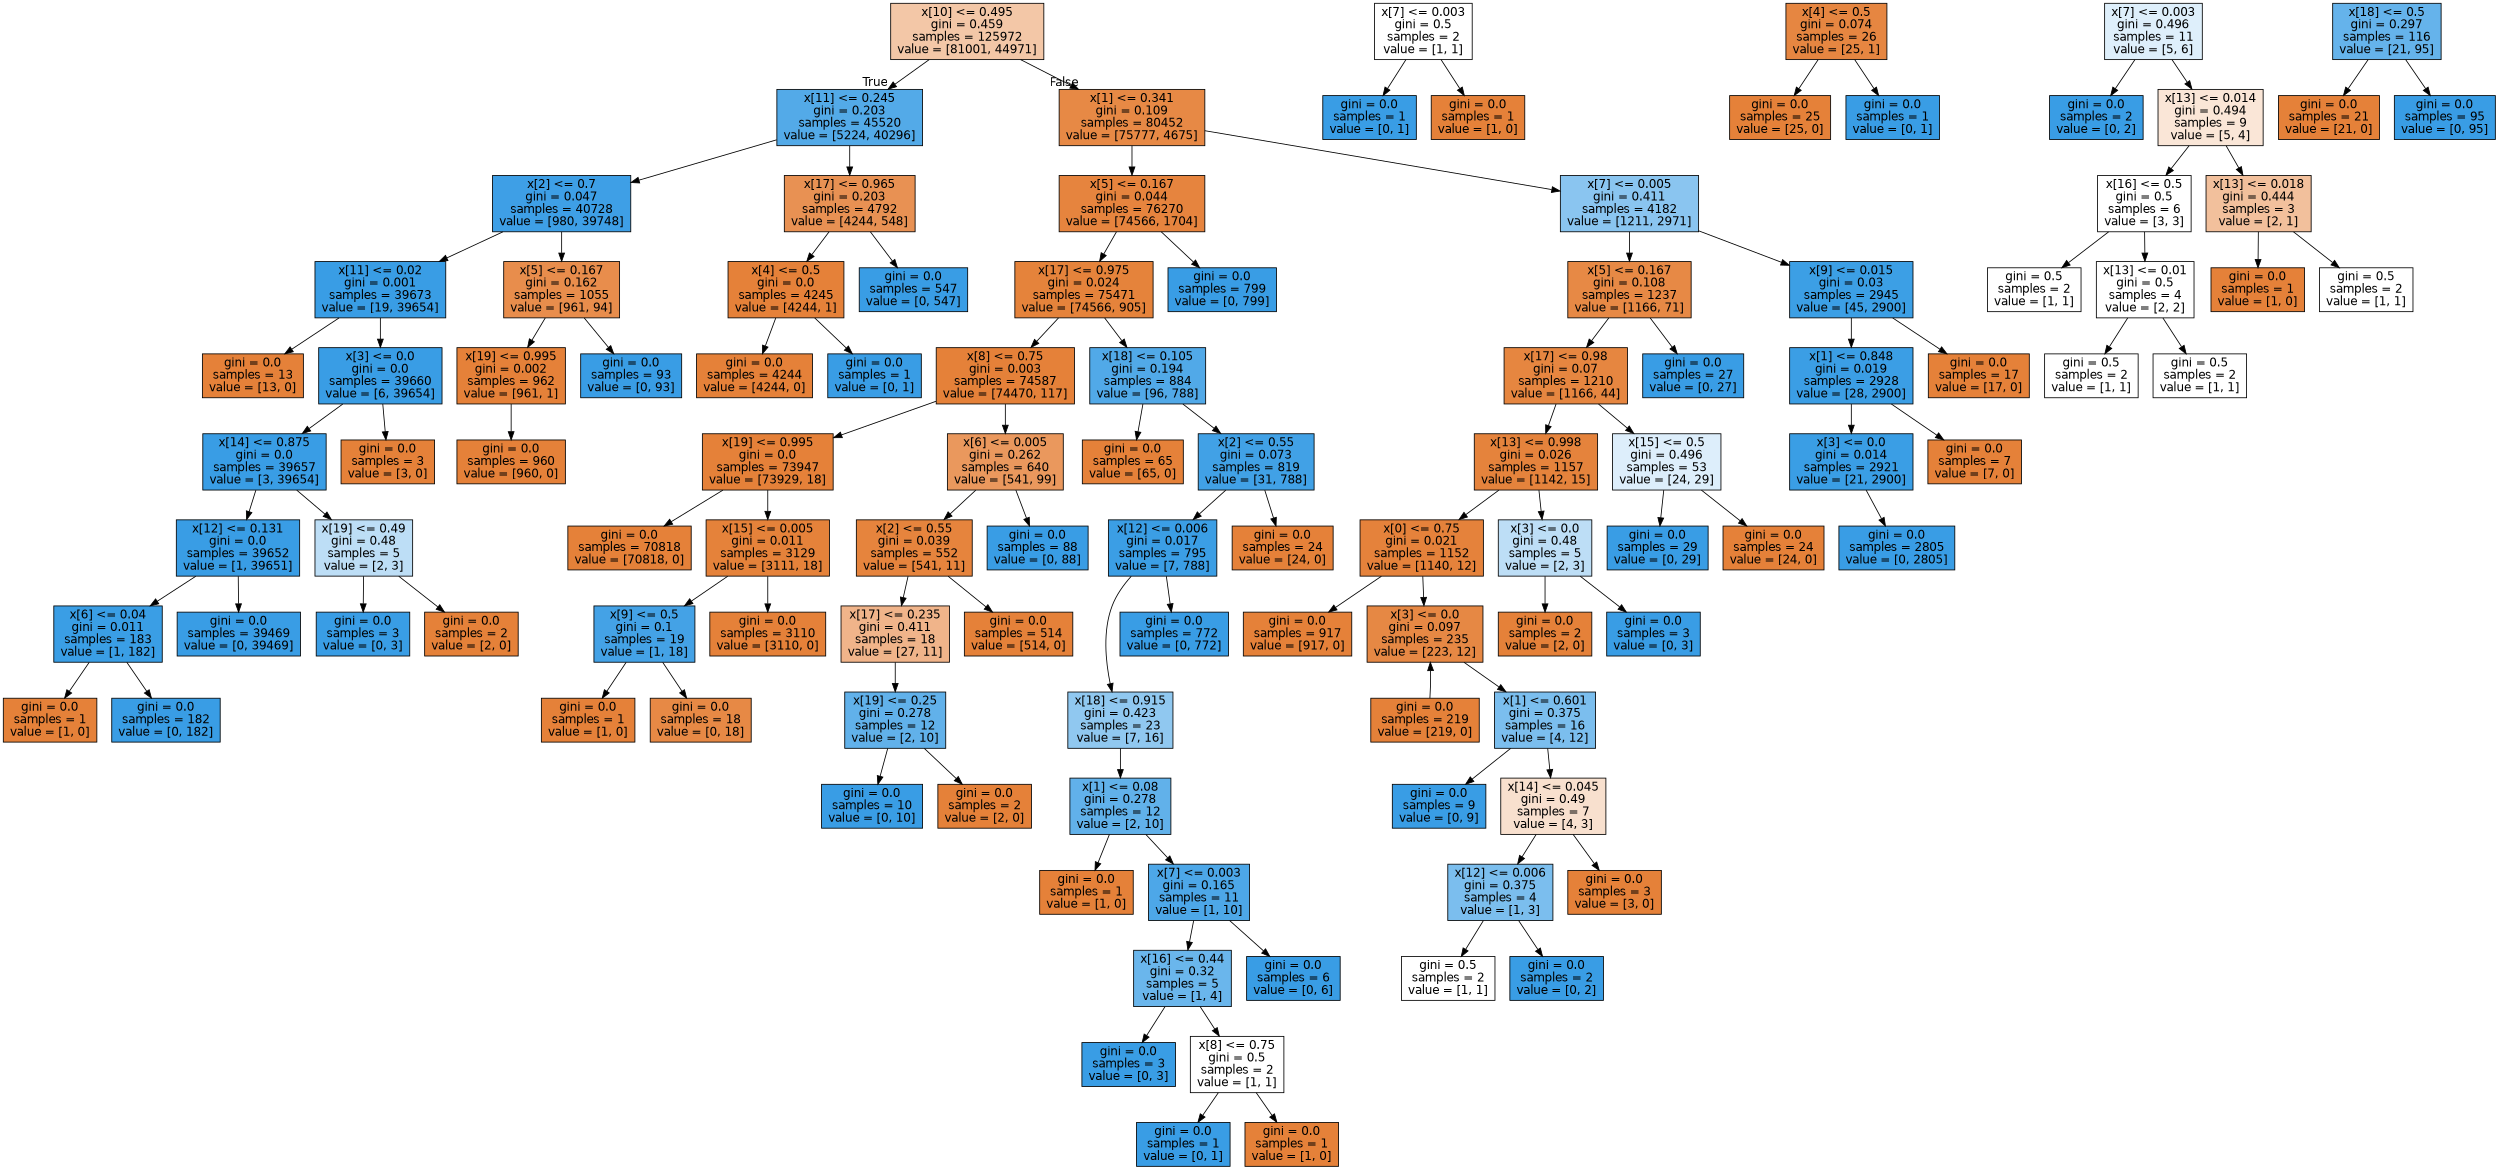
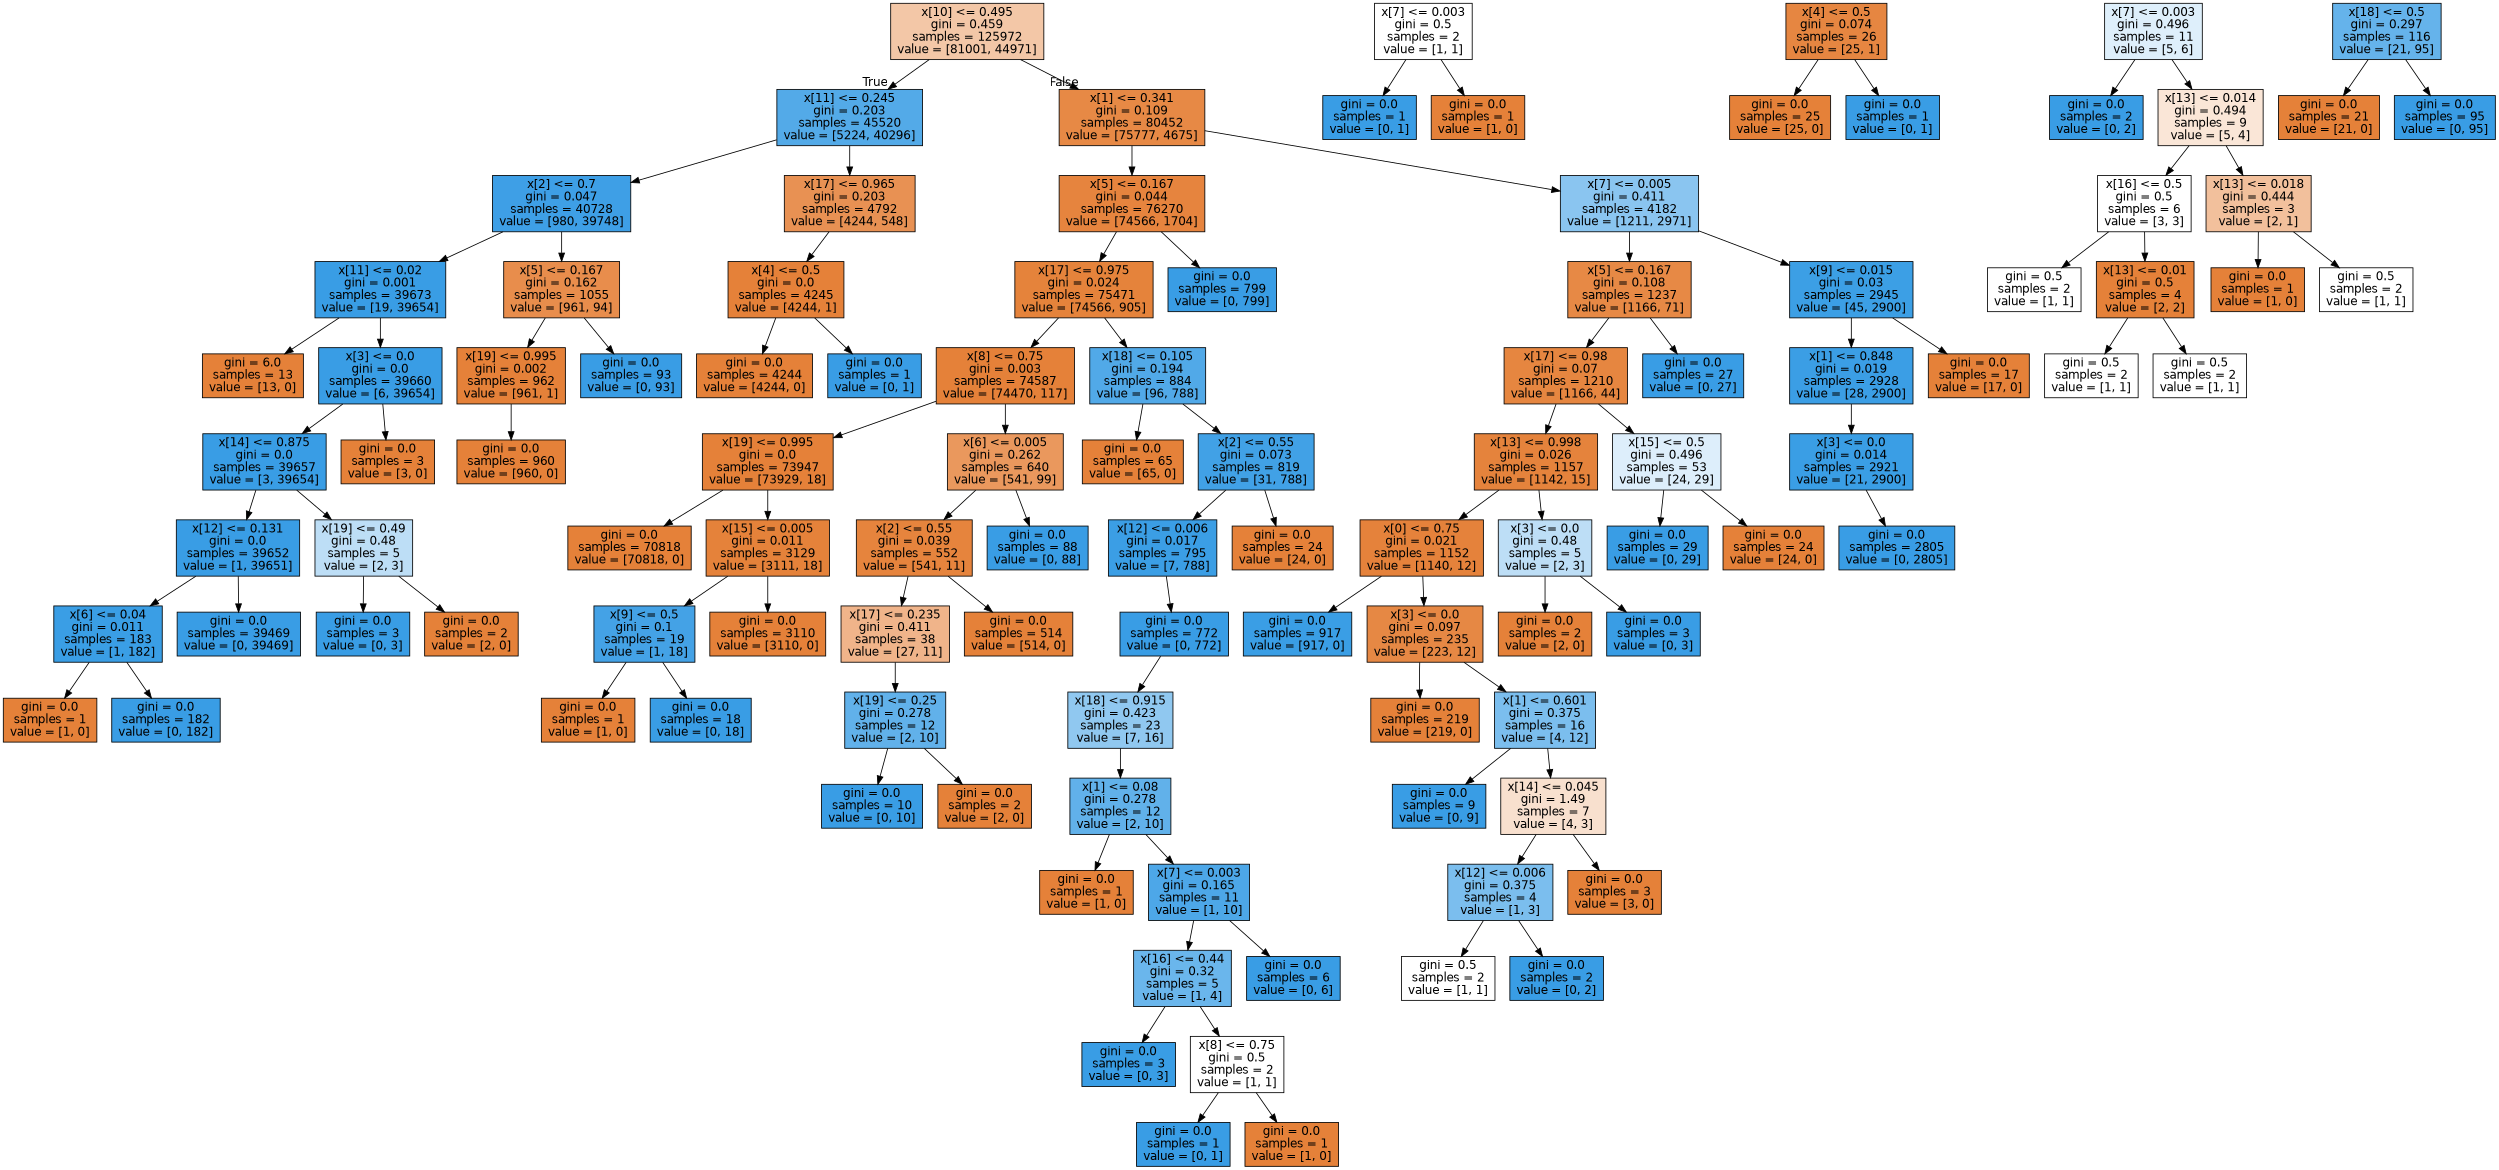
node "gini = 0.0 samples = 547 value = [0, 547]": removed
node "x[13] <= 0.01 gini = 0.5 samples = 4 value = [2, 2]": fillcolor #ffffff -> #e58139
node "gini = 0.0 samples = 13 value = [13, 0]": label "gini = 0.0 samples = 13 value = [13, 0]" -> "gini = 6.0 samples = 13 value = [13, 0]"
node "gini = 0.0 samples = 7 value = [7, 0]": removed
edge "x[12] <= 0.006 gini = 0.017 samples = 795 value = [7, 788]" -> "x[18] <= 0.915 gini = 0.423 samples = 23 value = [7, 16]": now "gini = 0.0 samples = 772 value = [0, 772]" -> "x[18] <= 0.915 gini = 0.423 samples = 23 value = [7, 16]"
node "x[17] <= 0.235 gini = 0.411 samples = 18 value = [27, 11]": label "x[17] <= 0.235 gini = 0.411 samples = 18 value = [27, 11]" -> "x[17] <= 0.235 gini = 0.411 samples = 38 value = [27, 11]"
node "gini = 0.0 samples = 917 value = [917, 0]": fillcolor #e58139 -> #3a9ee5
edge "gini = 0.0 samples = 219 value = [219, 0]" -> "x[3] <= 0.0 gini = 0.097 samples = 235 value = [223, 12]": reversed
node "gini = 0.0 samples = 18 value = [0, 18]": fillcolor #e78945 -> #399de5
node "x[14] <= 0.045 gini = 0.49 samples = 7 value = [4, 3]": label "x[14] <= 0.045 gini = 0.49 samples = 7 value = [4, 3]" -> "x[14] <= 0.045 gini = 1.49 samples = 7 value = [4, 3]"
